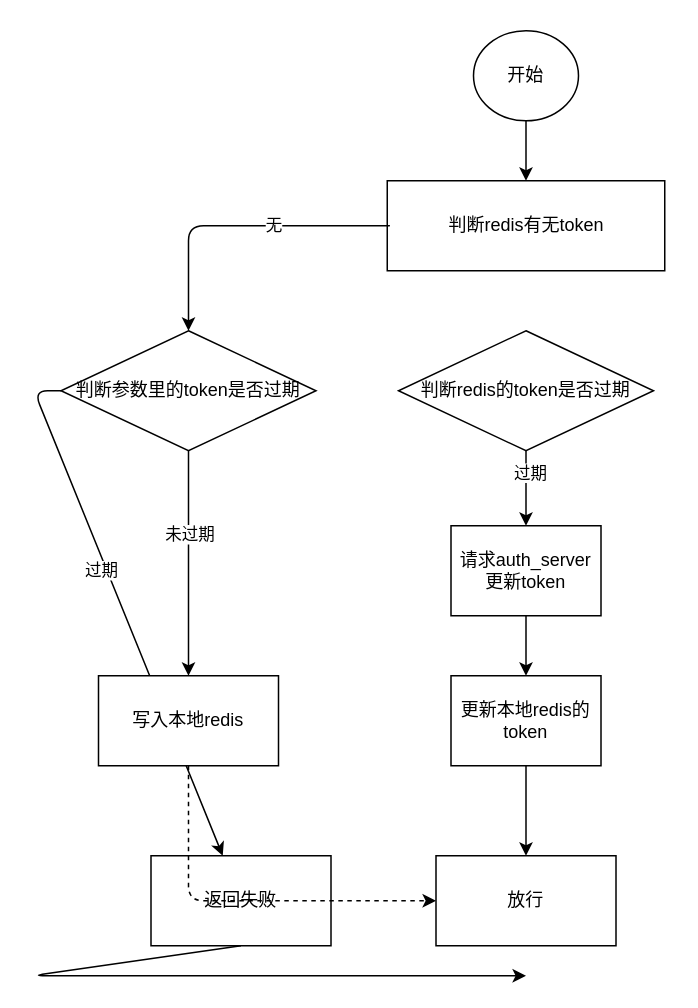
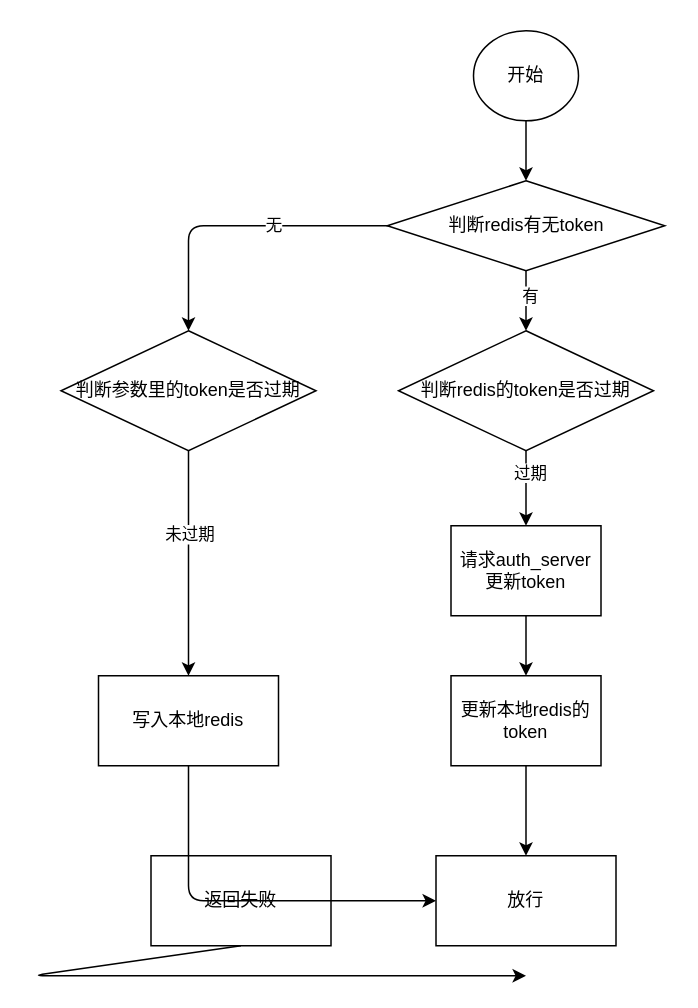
node "判断redis有无token": shape rectangle -> diamond
edge "判断redis有无token" -> "判断redis的token是否过期": added, label "有"
edge "判断参数里的token是否过期" -> "返回失败": removed, label "过期"
edge "写入本地redis" -> "放行": style dashed -> solid
